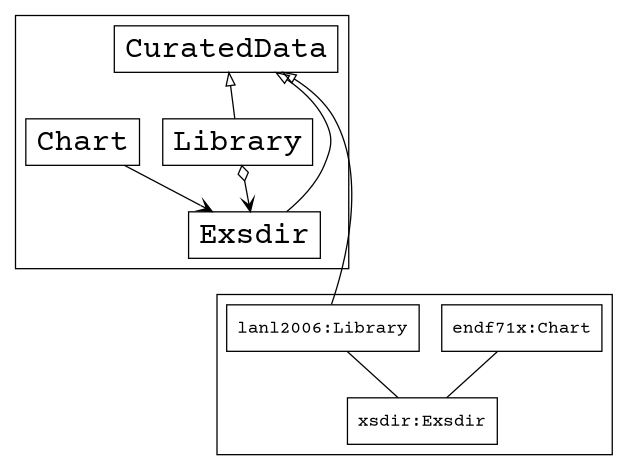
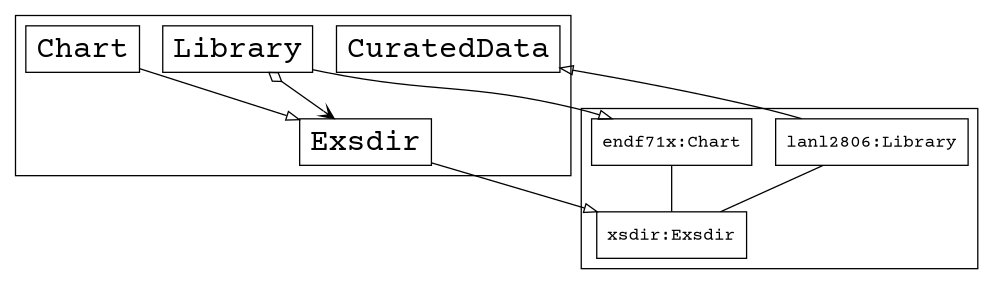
edge "Library" -> "CuratedData": now "Library" -> "endf71x:Chart"
edge "Exsdir" -> "CuratedData": now "Exsdir" -> "xsdir:Exsdir"
edge "Chart" -> "Exsdir": arrowhead open -> empty
node "lanl2006:Library": label "lanl2006:Library" -> "lanl2806:Library"
